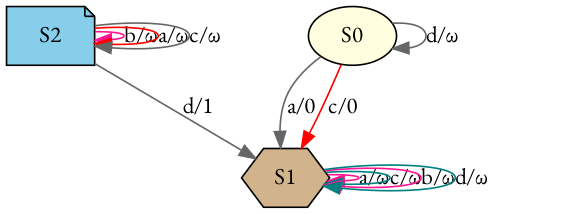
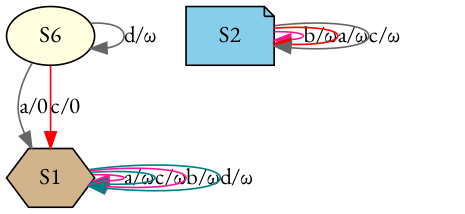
node "S0": label "S0" -> "S6"
edge "S2" -> "S1": removed, label "d/1"
